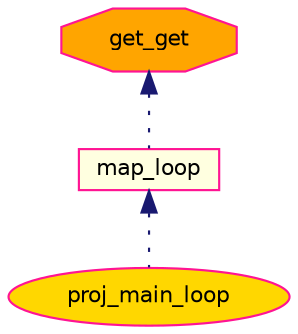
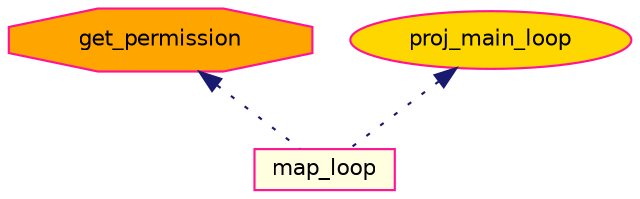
node "get_get": label "get_get" -> "get_permission"
edge "proj_main_loop" -> "map_loop": reversed
